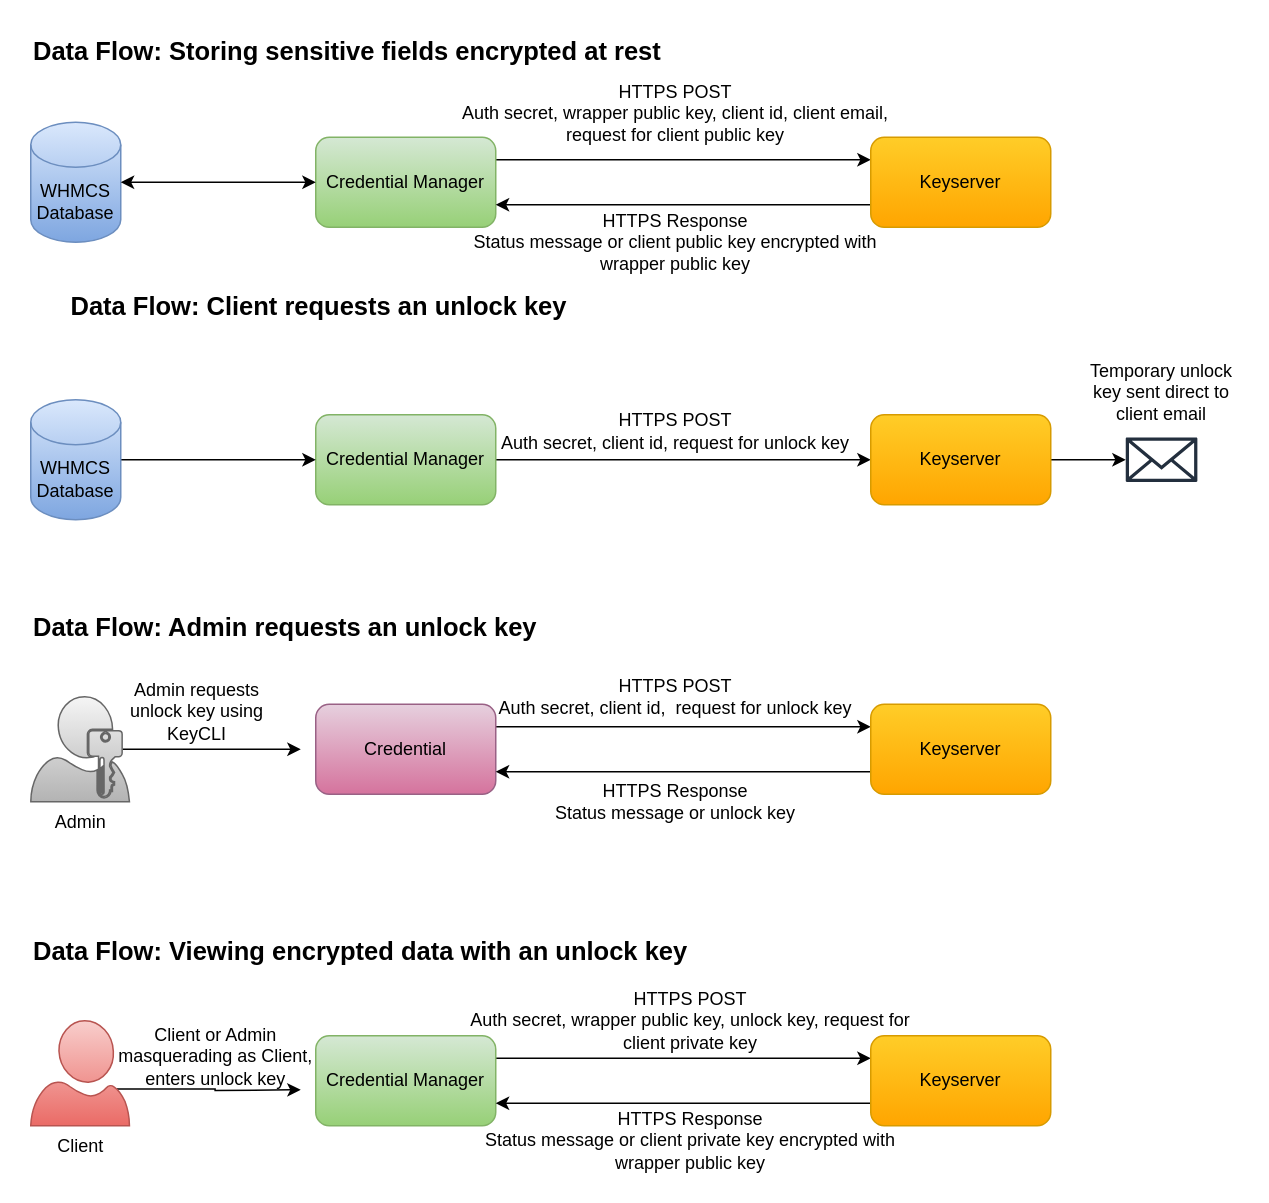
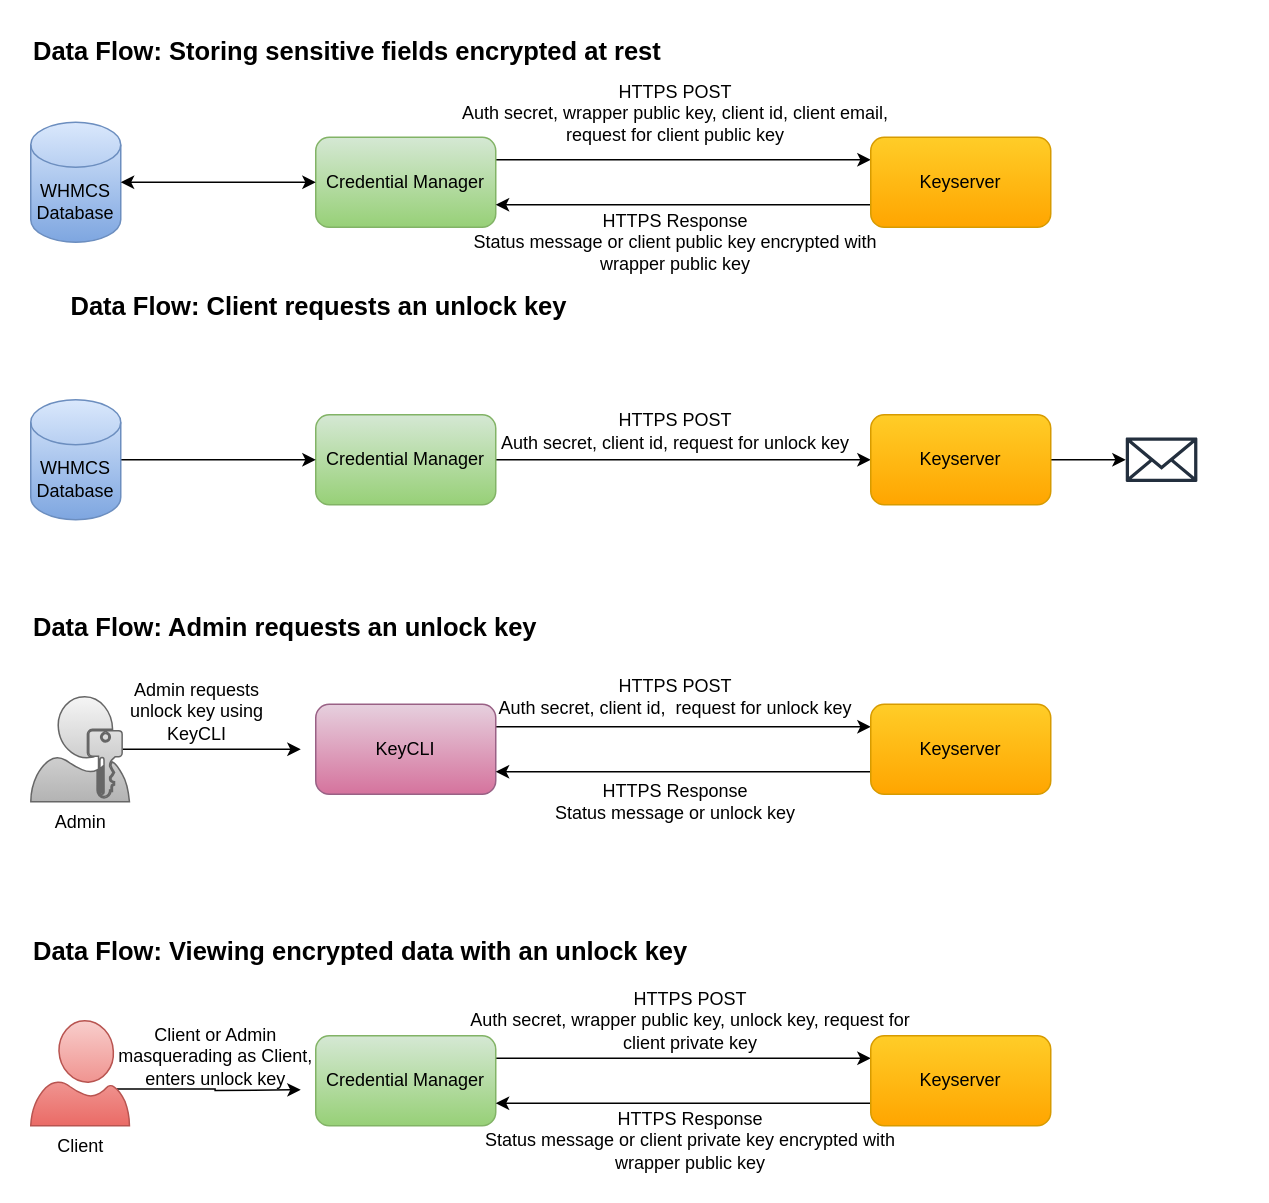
node "Temporary unlock key sent direct to client email": removed
node "Credential": label "Credential" -> "KeyCLI"
